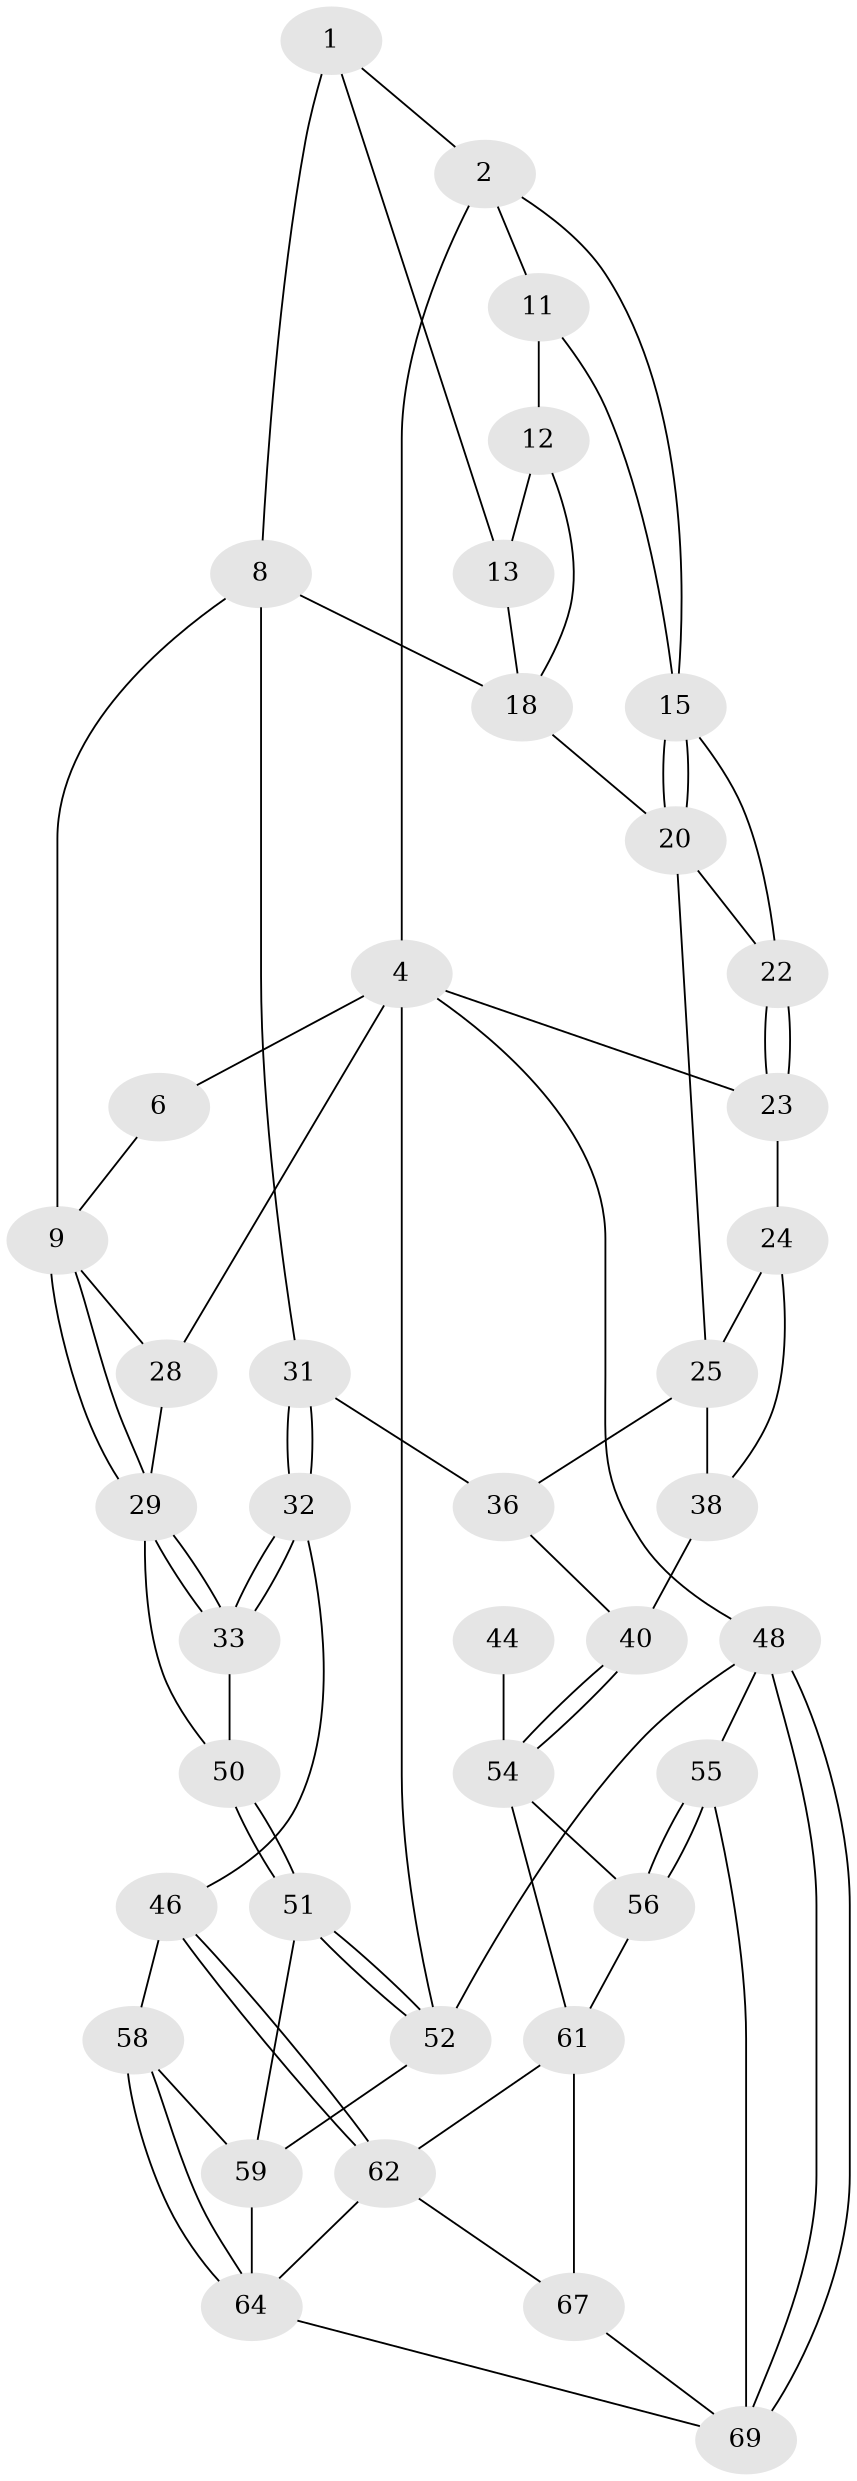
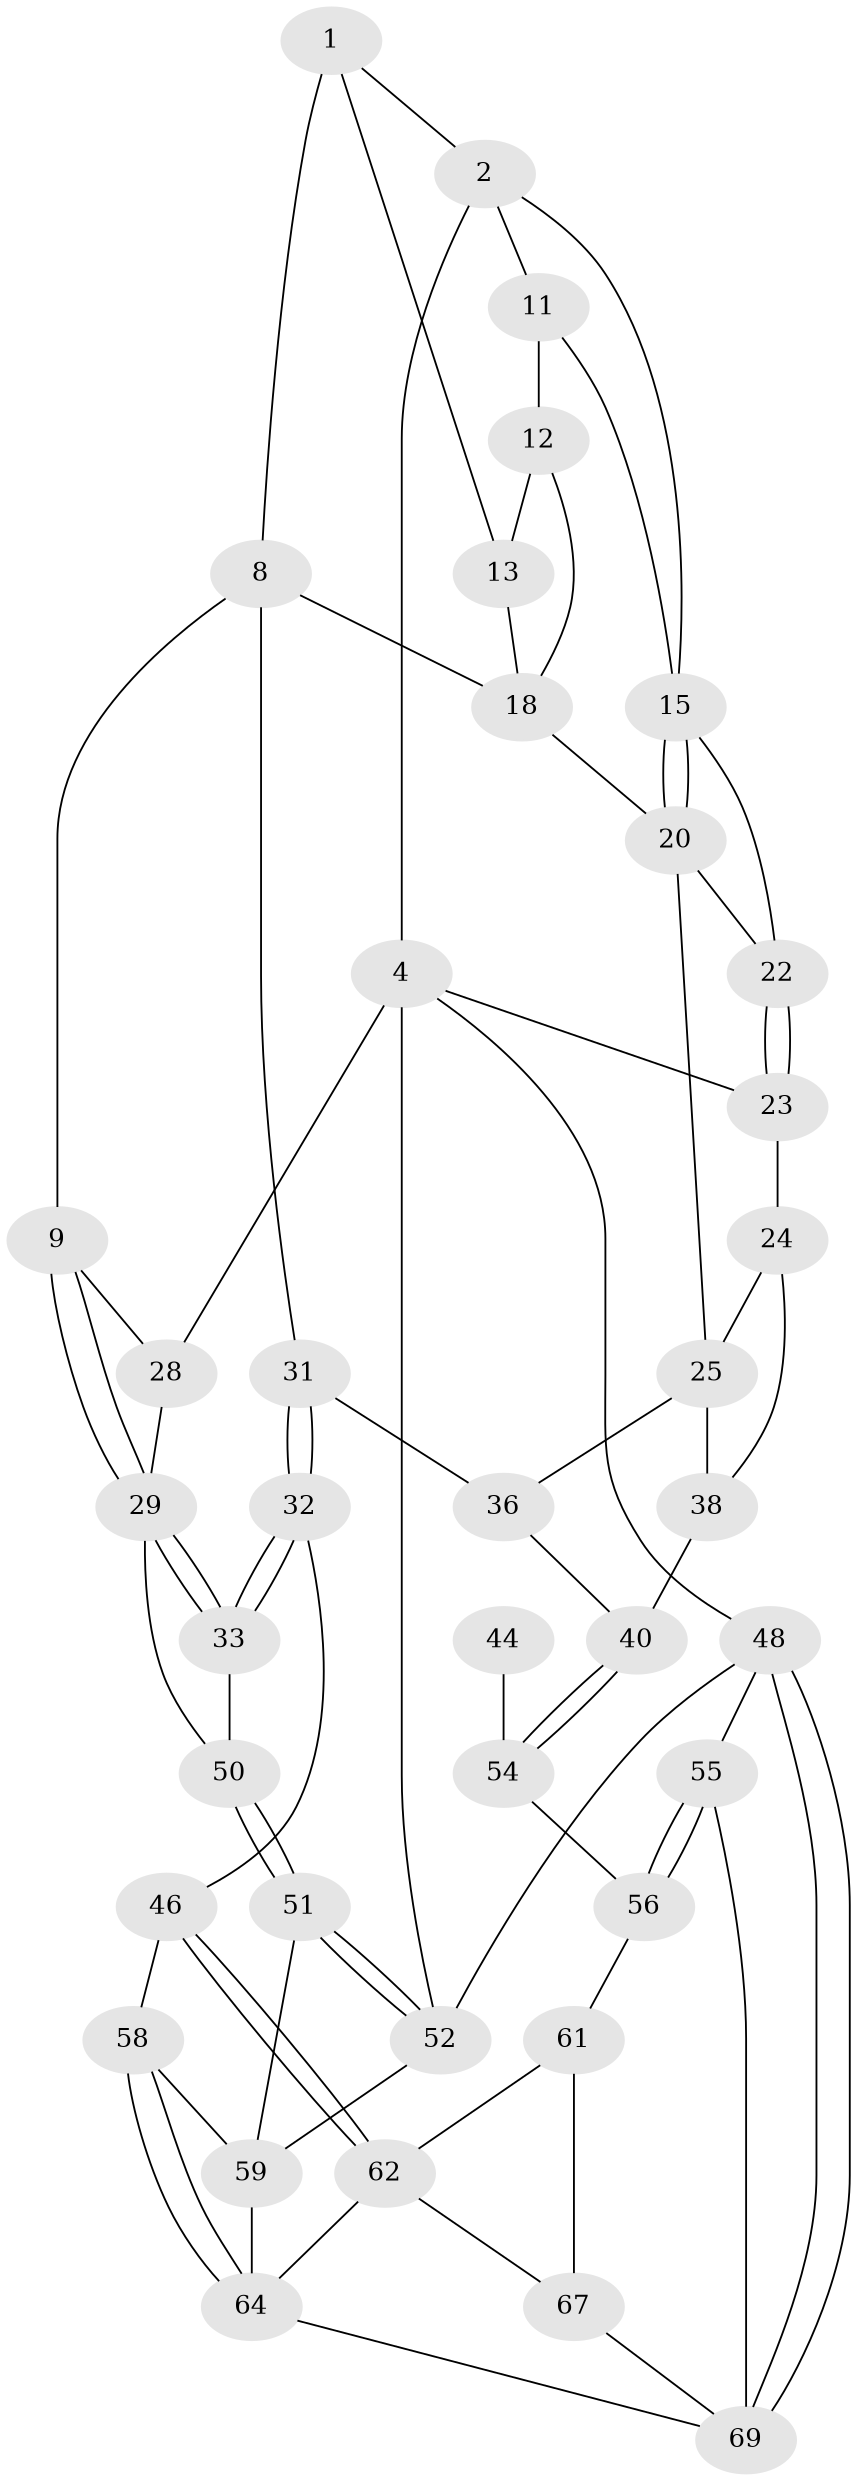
node "6": removed
edge "54" -- "61": removed
